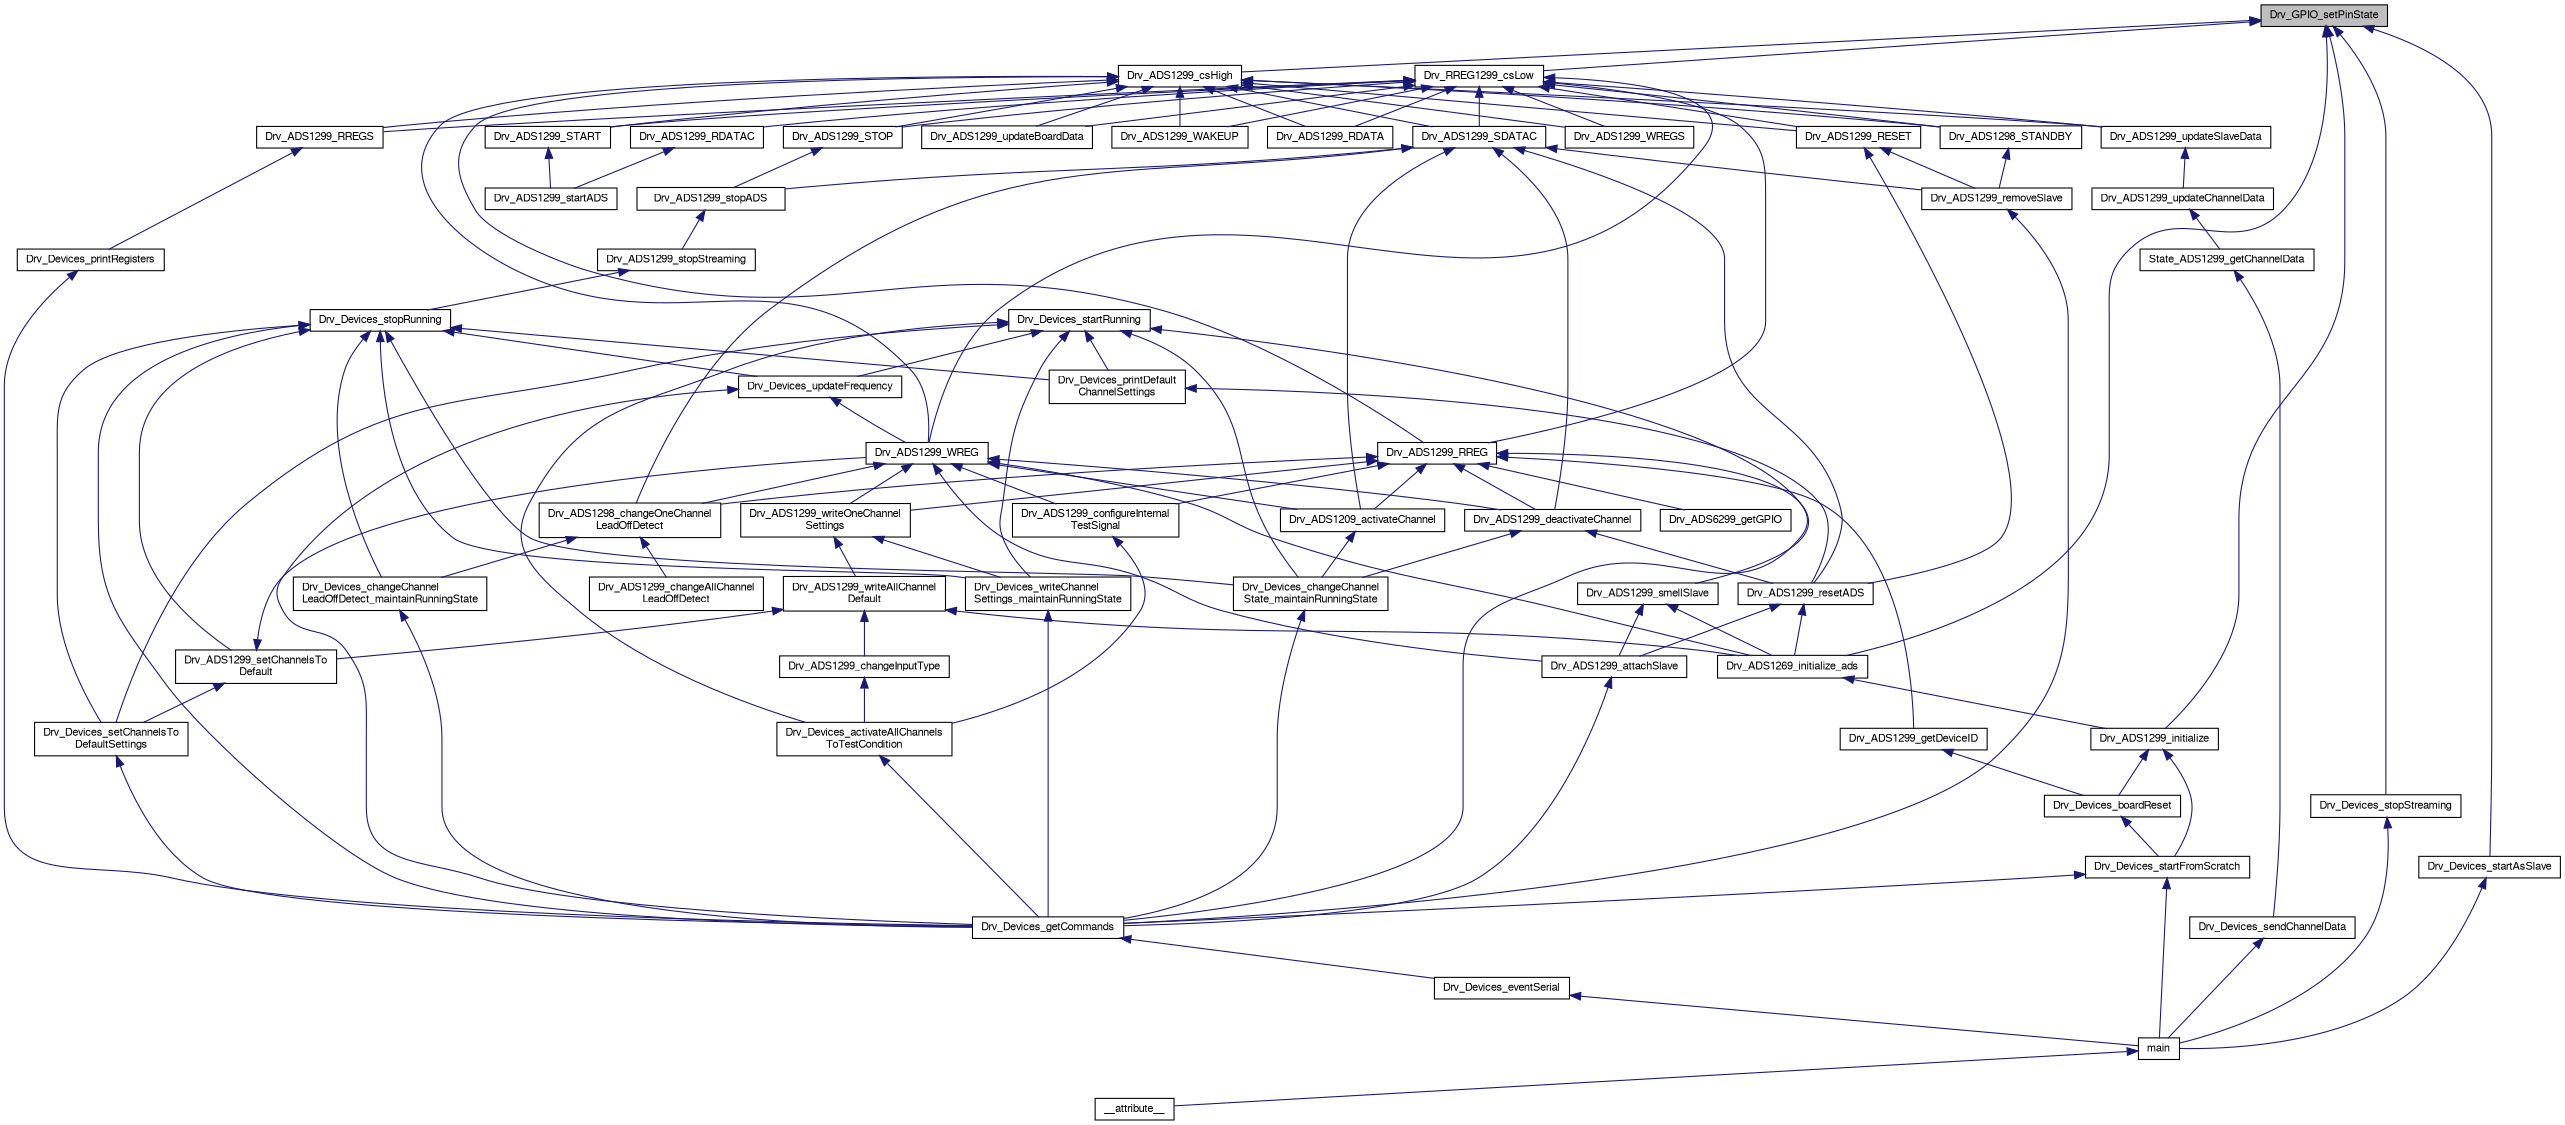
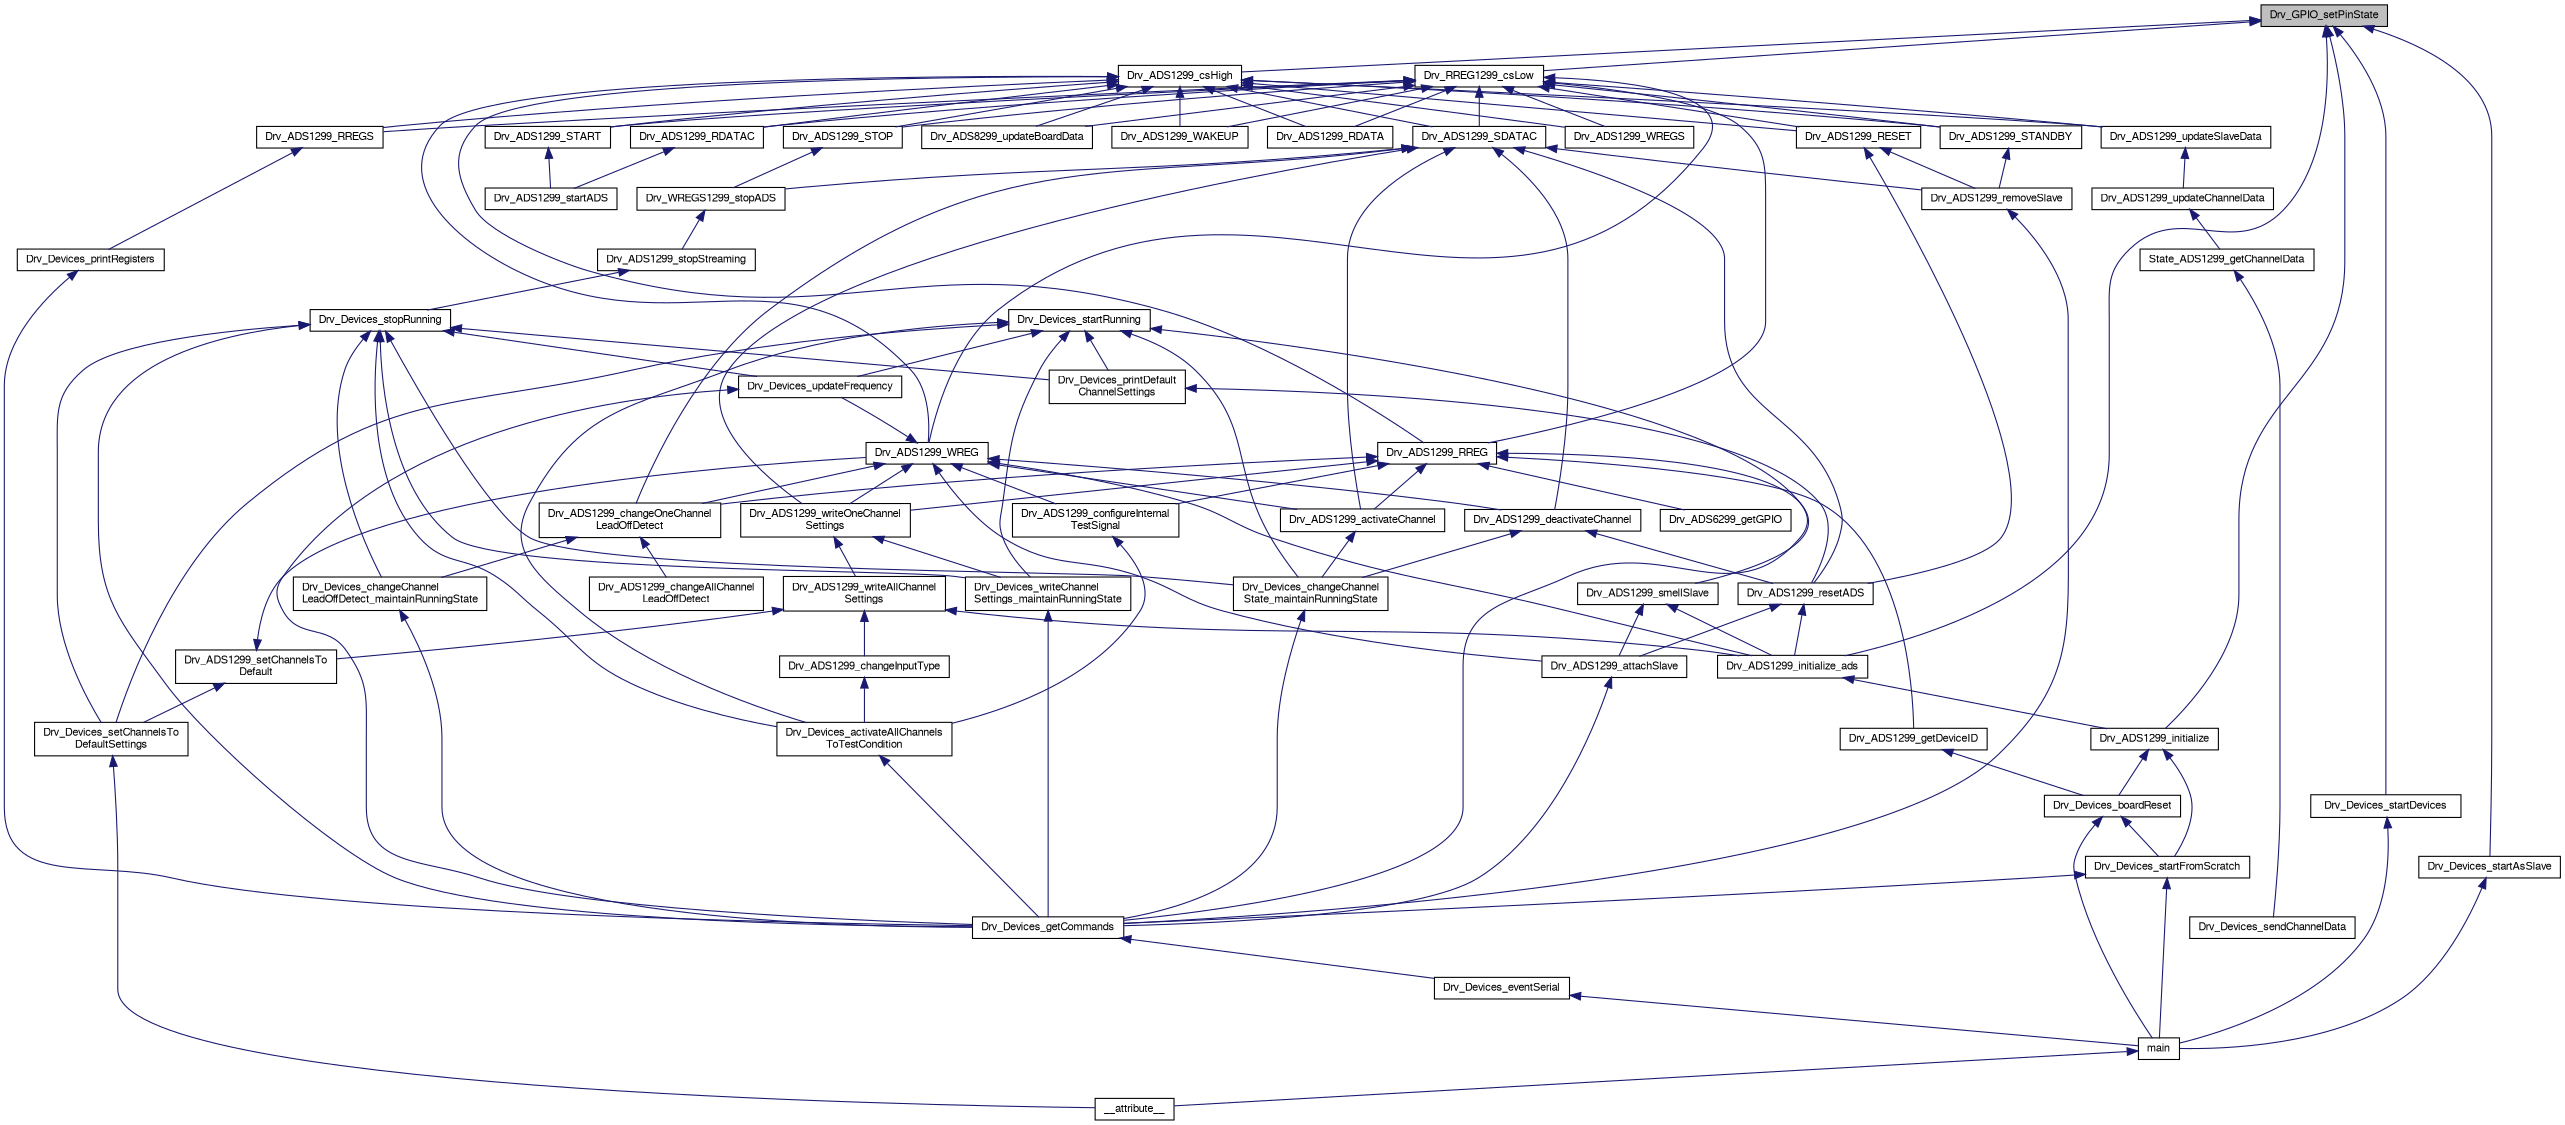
edge "Drv_ADS1299_RDATAC" -> "Drv_ADS1299_csHigh": added
node "Drv_ADS1299_updateBoardData": label "Drv_ADS1299_updateBoardData" -> "Drv_ADS8299_updateBoardData"
node "Drv_ADS1298_STANDBY": label "Drv_ADS1298_STANDBY" -> "Drv_ADS1299_STANDBY"
node "Drv_ADS1299_stopADS": label "Drv_ADS1299_stopADS" -> "Drv_WREGS1299_stopADS"
edge "Drv_ADS1299_writeOneChannel Settings" -> "Drv_ADS1299_SDATAC": added
edge "Drv_ADS1299_WREG" -> "Drv_Devices_updateFrequency": reversed
edge "Drv_ADS1299_setChannelsTo Default" -> "Drv_Devices_stopRunning": now "Drv_Devices_activateAllChannels ToTestCondition" -> "Drv_Devices_stopRunning"
edge "Drv_ADS1299_deactivateChannel" -> "Drv_ADS1299_RREG": removed
node "Drv_ADS1298_changeOneChannel LeadOffDetect": label "Drv_ADS1298_changeOneChannel LeadOffDetect" -> "Drv_ADS1299_changeOneChannel LeadOffDetect"
node "Drv_ADS1209_activateChannel": label "Drv_ADS1209_activateChannel" -> "Drv_ADS1299_activateChannel"
node "Drv_ADS1299_writeAllChannel Default": label "Drv_ADS1299_writeAllChannel Default" -> "Drv_ADS1299_writeAllChannel Settings"
node "Drv_ADS1269_initialize_ads": label "Drv_ADS1269_initialize_ads" -> "Drv_ADS1299_initialize_ads"
node "Drv_Devices_stopStreaming": label "Drv_Devices_stopStreaming" -> "Drv_Devices_startDevices"
edge "Drv_Devices_getCommands" -> "Drv_Devices_setChannelsTo DefaultSettings": now "__attribute__" -> "Drv_Devices_setChannelsTo DefaultSettings"
edge "main" -> "Drv_Devices_sendChannelData": now "main" -> "Drv_Devices_boardReset"
